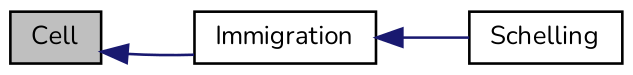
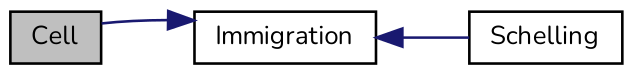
edge "Immigration" -> "Cell": reversed
